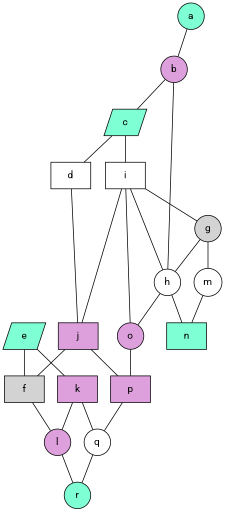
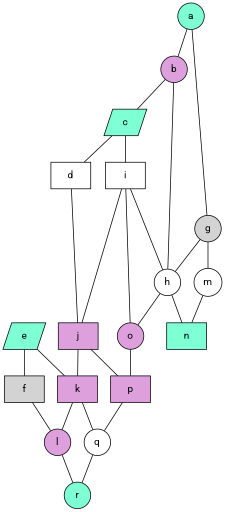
edge "i" -- "g": now "a" -- "g"
edge "j" -- "f": now "j" -- "k"
